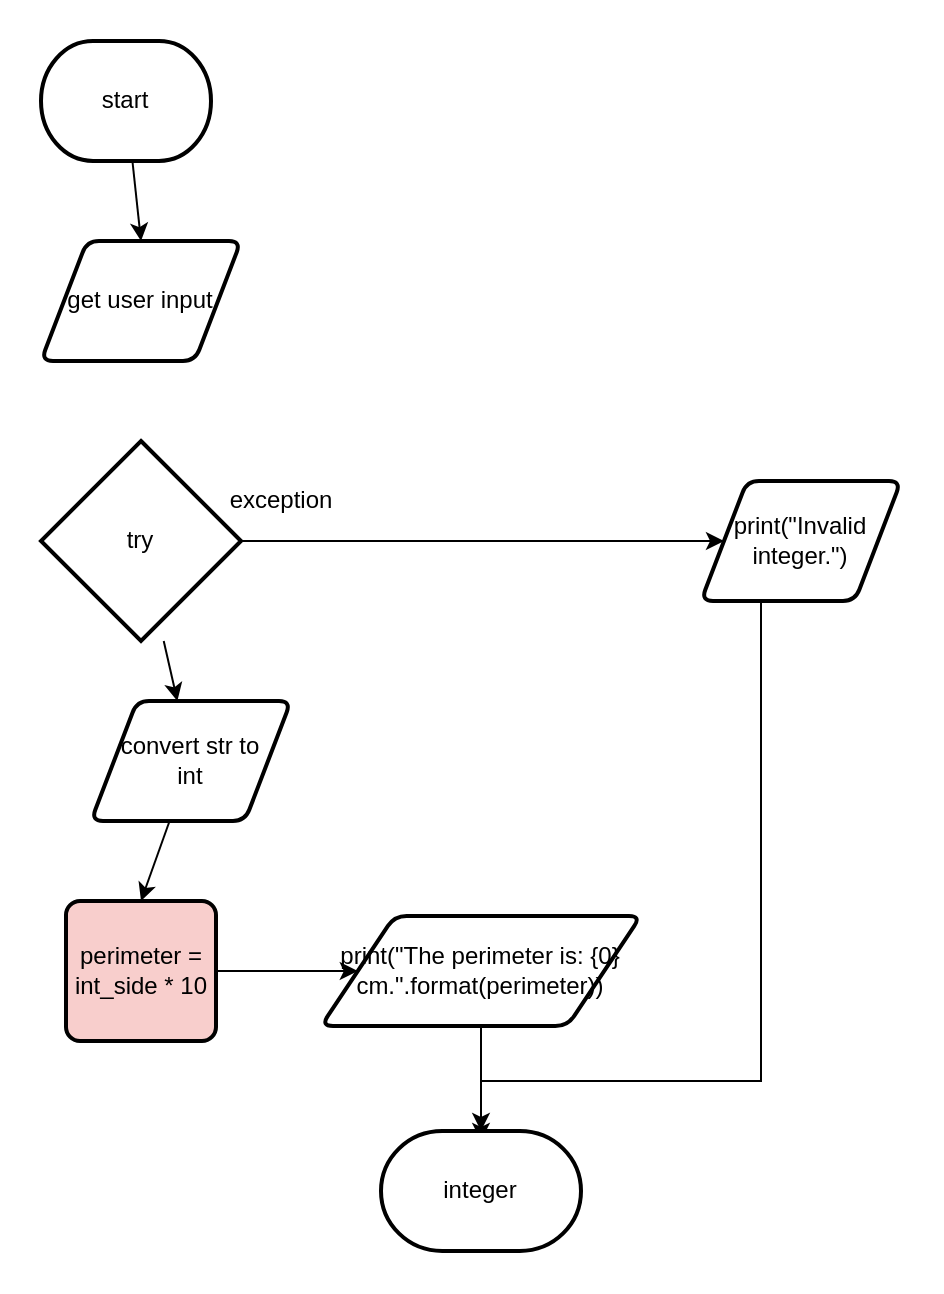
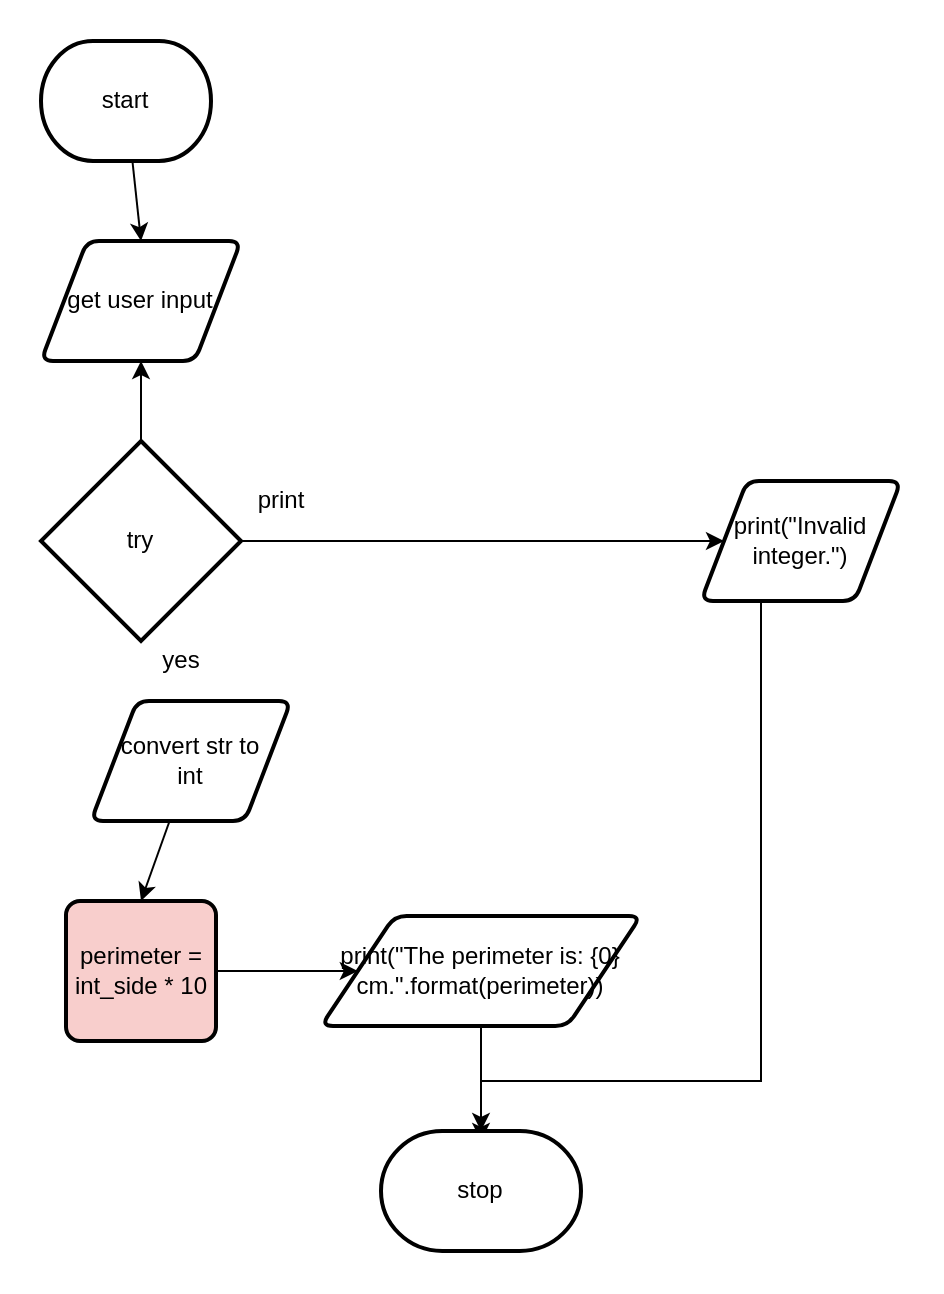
node "exception": label "exception" -> "print"
node "yes": added
edge "try" -> "convert str to int": now "try" -> "get user input"
node "integer": label "integer" -> "stop"
